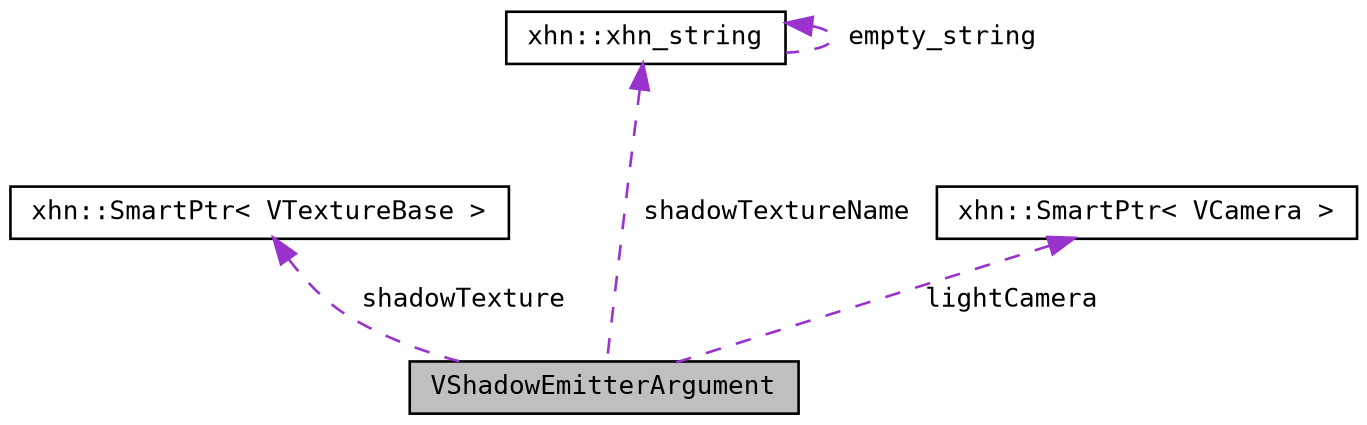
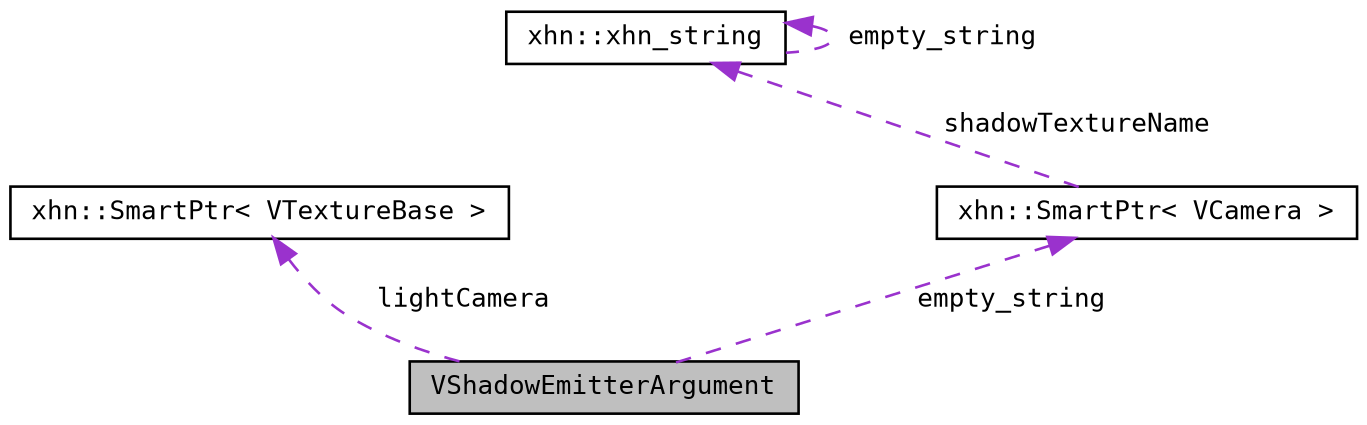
edge "VShadowEmitterArgument" -> "xhn::xhn_string": now "xhn::SmartPtr< VCamera >" -> "xhn::xhn_string"
edge "VShadowEmitterArgument" -> "xhn::SmartPtr< VTextureBase >": label " shadowTexture" -> " lightCamera"
edge "VShadowEmitterArgument" -> "xhn::SmartPtr< VCamera >": label " lightCamera" -> " empty_string"
